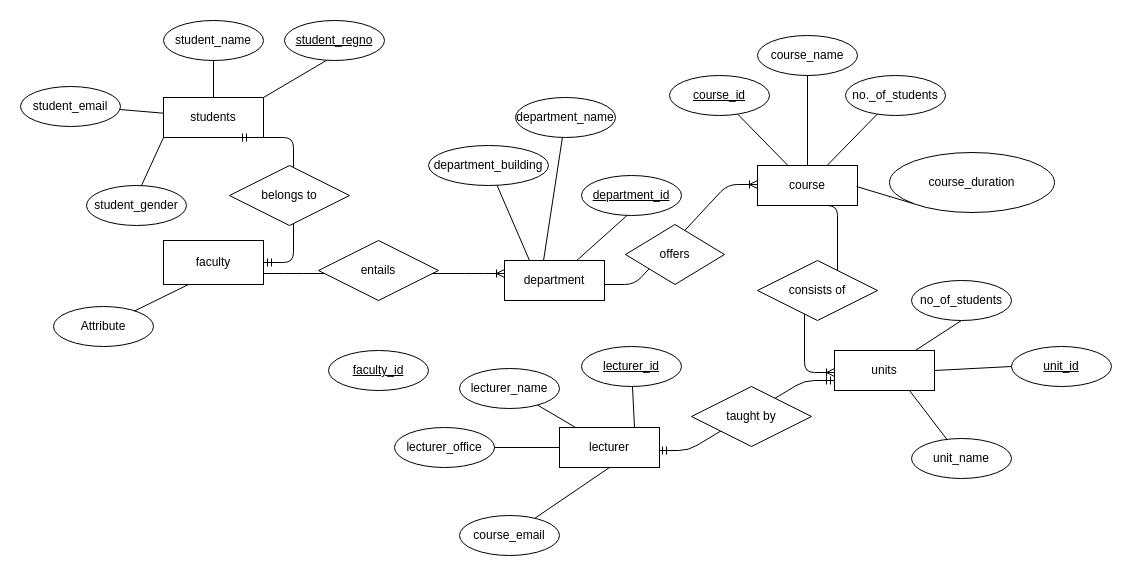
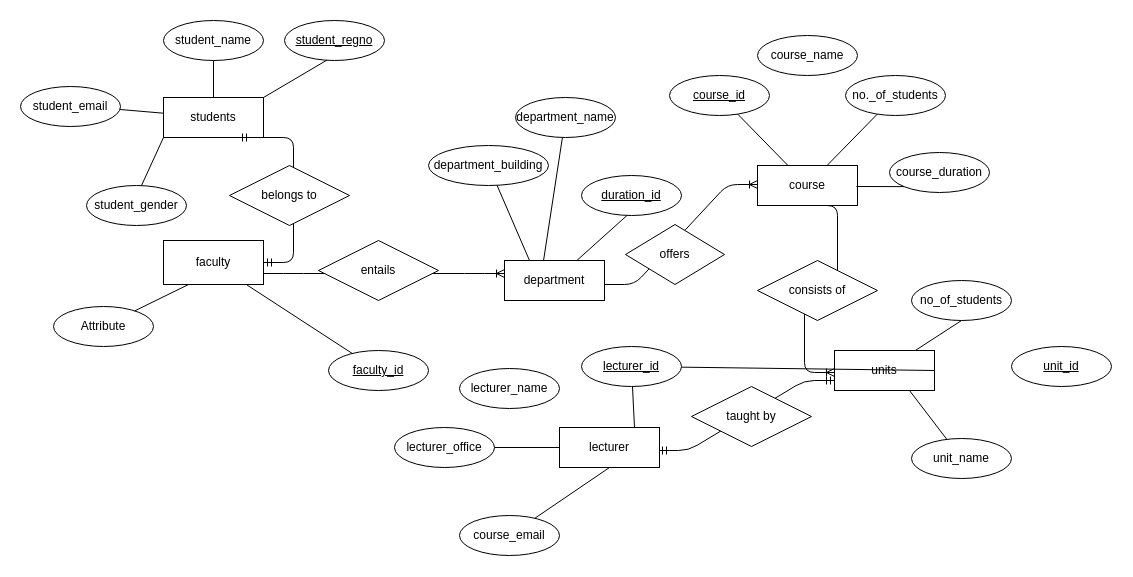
edge "course_name" -- "course": removed
node "course_duration": size 165x60 -> 100x40
node "department_id": label "department_id" -> "duration_id"
edge "faculty" -- "faculty_id": added
edge "unit_id" -- "units": now "lecturer_id" -- "units"
edge "lecturer_name" -- "lecturer": removed
